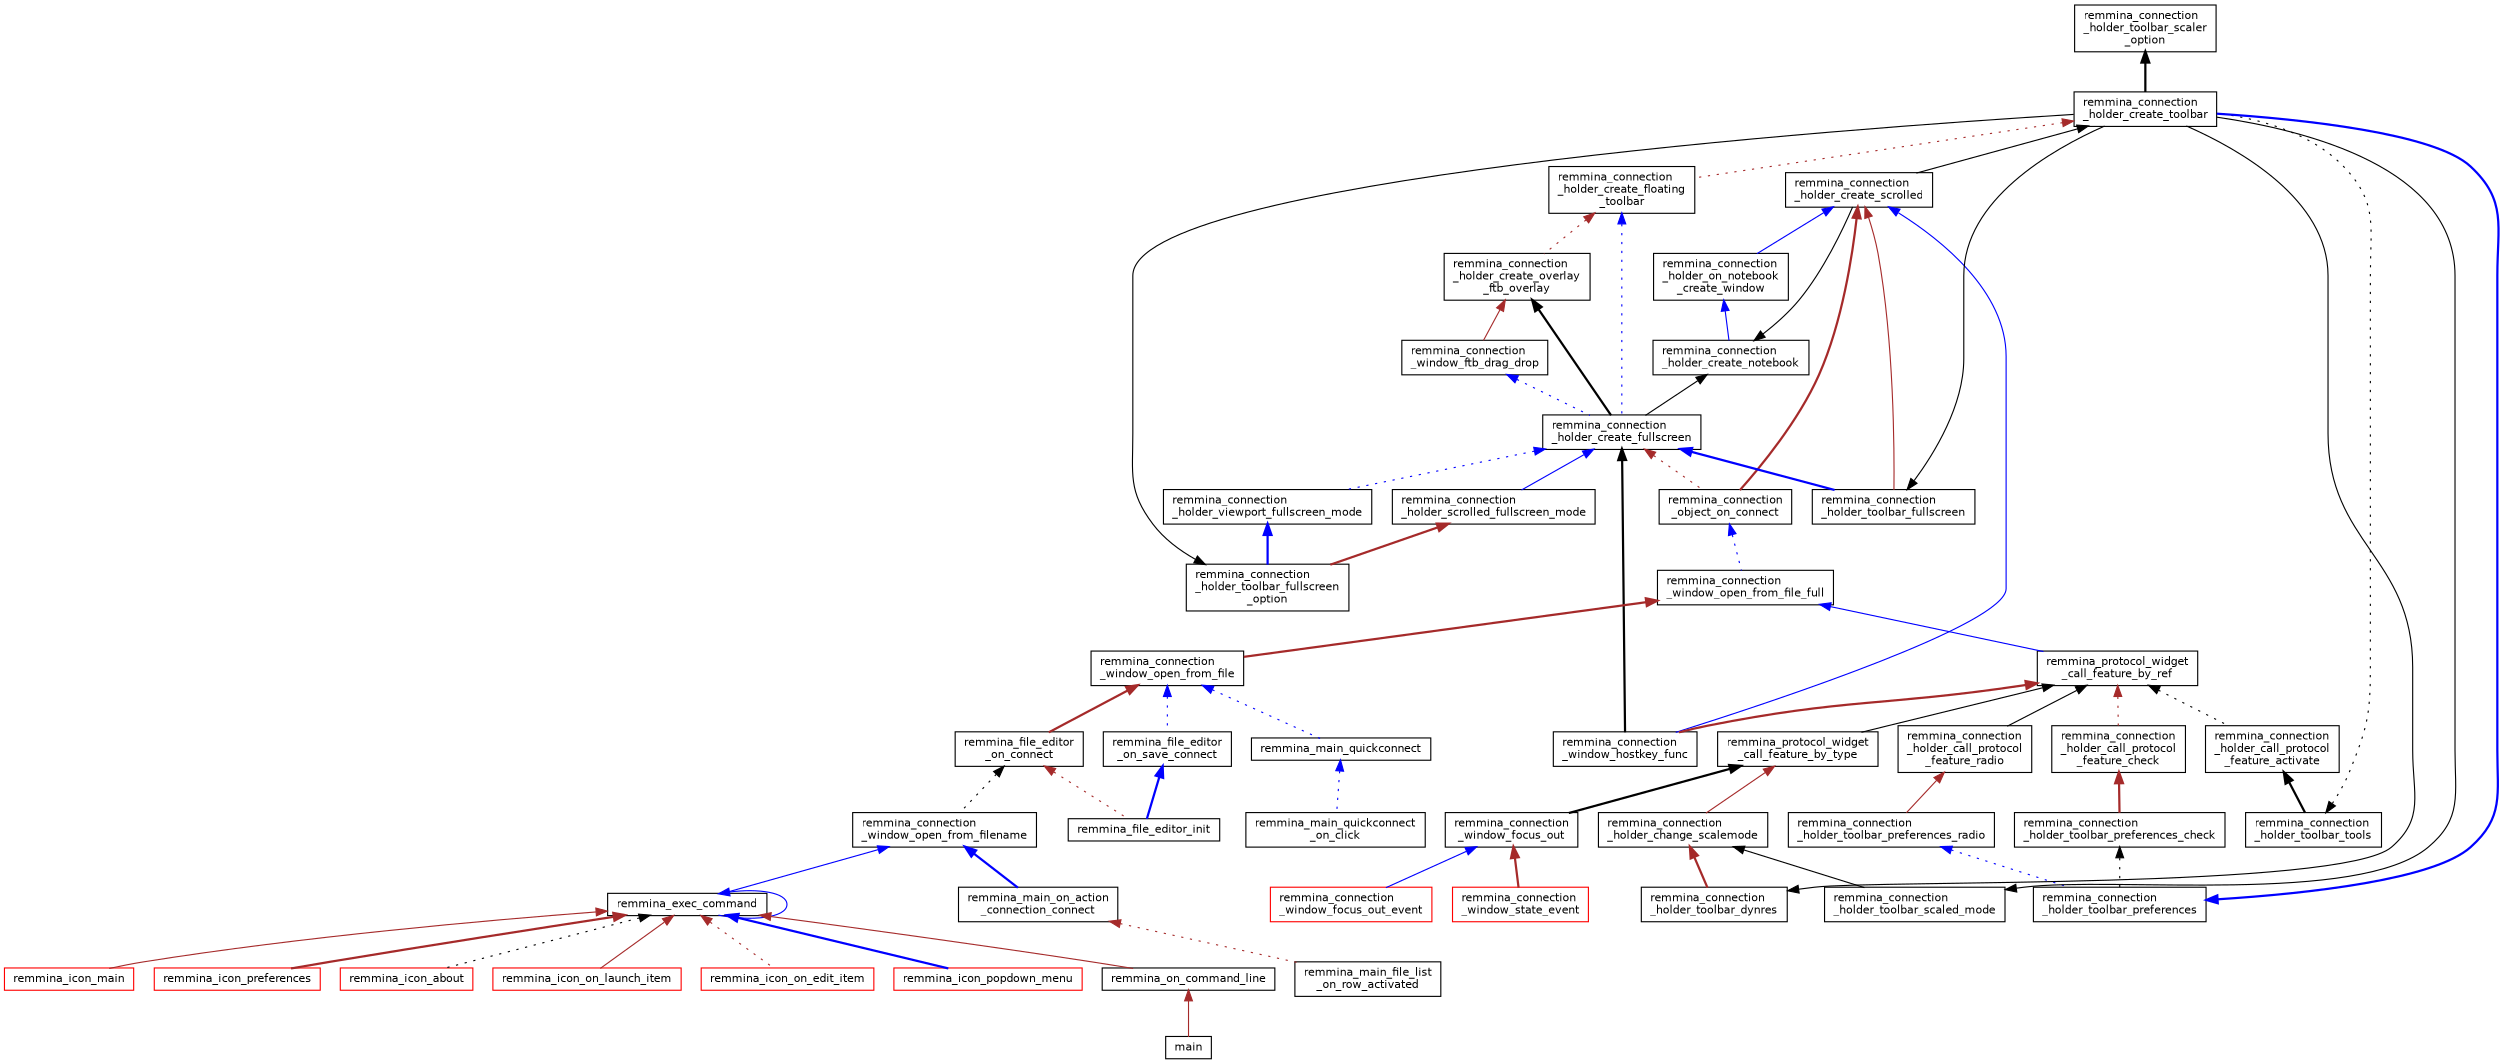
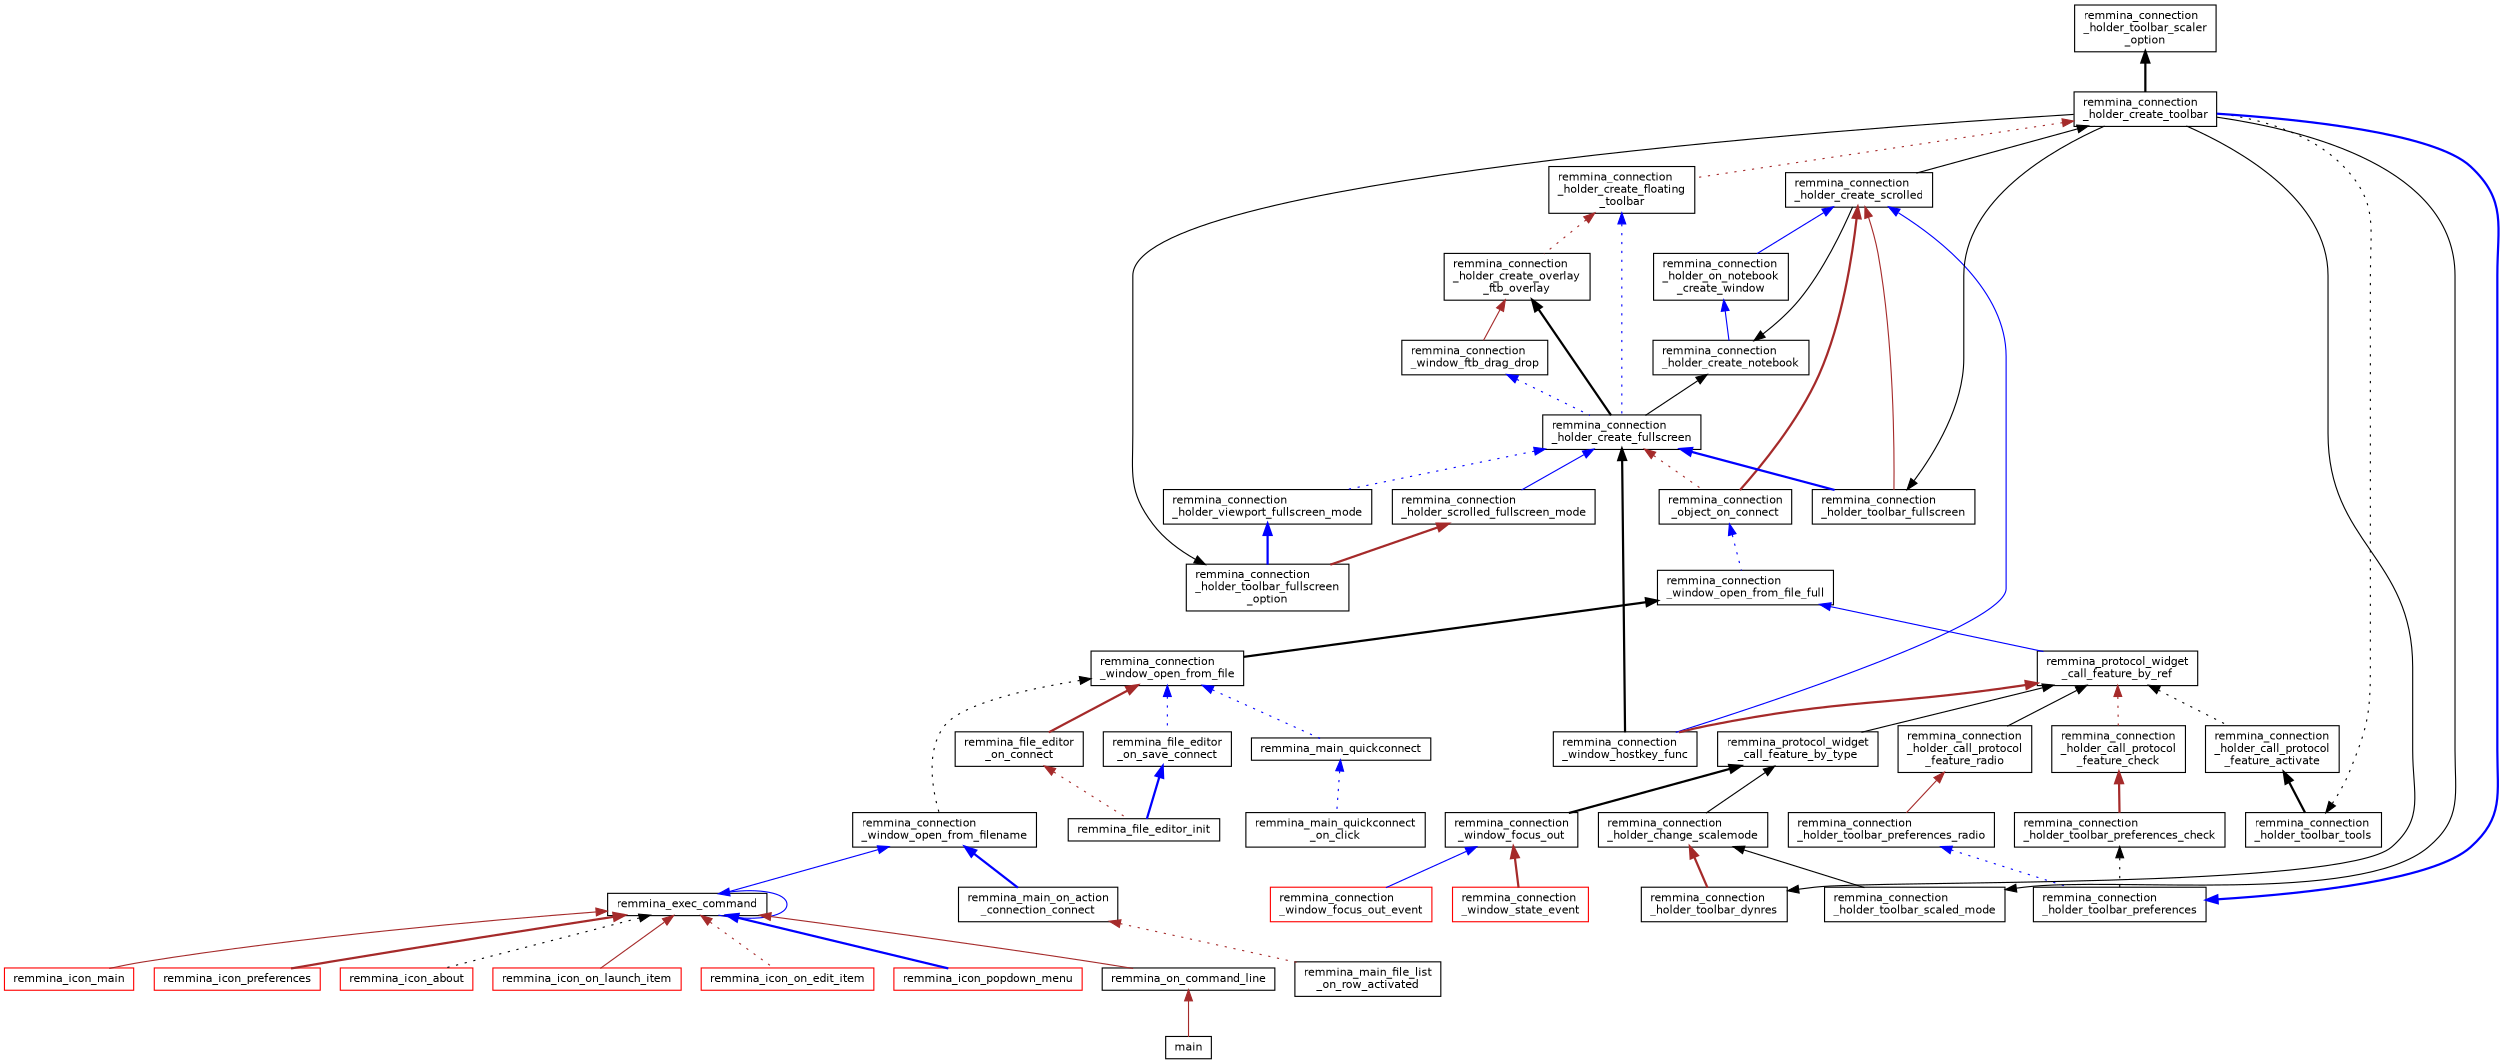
edge "remmina_connection _window_open_from_file" -> "remmina_connection _window_open_from_file_full": color brown -> black
edge "remmina_connection _holder_change_scalemode" -> "remmina_protocol_widget _call_feature_by_type": color brown -> black
edge "remmina_connection _window_open_from_filename" -> "remmina_file_editor _on_connect": now "remmina_connection _window_open_from_filename" -> "remmina_connection _window_open_from_file"
